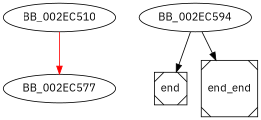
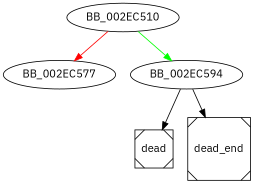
edge "BB_002EC510" -> "BB_002EC594": added
node "end": label "end" -> "dead"
node "end_end": label "end_end" -> "dead_end"
